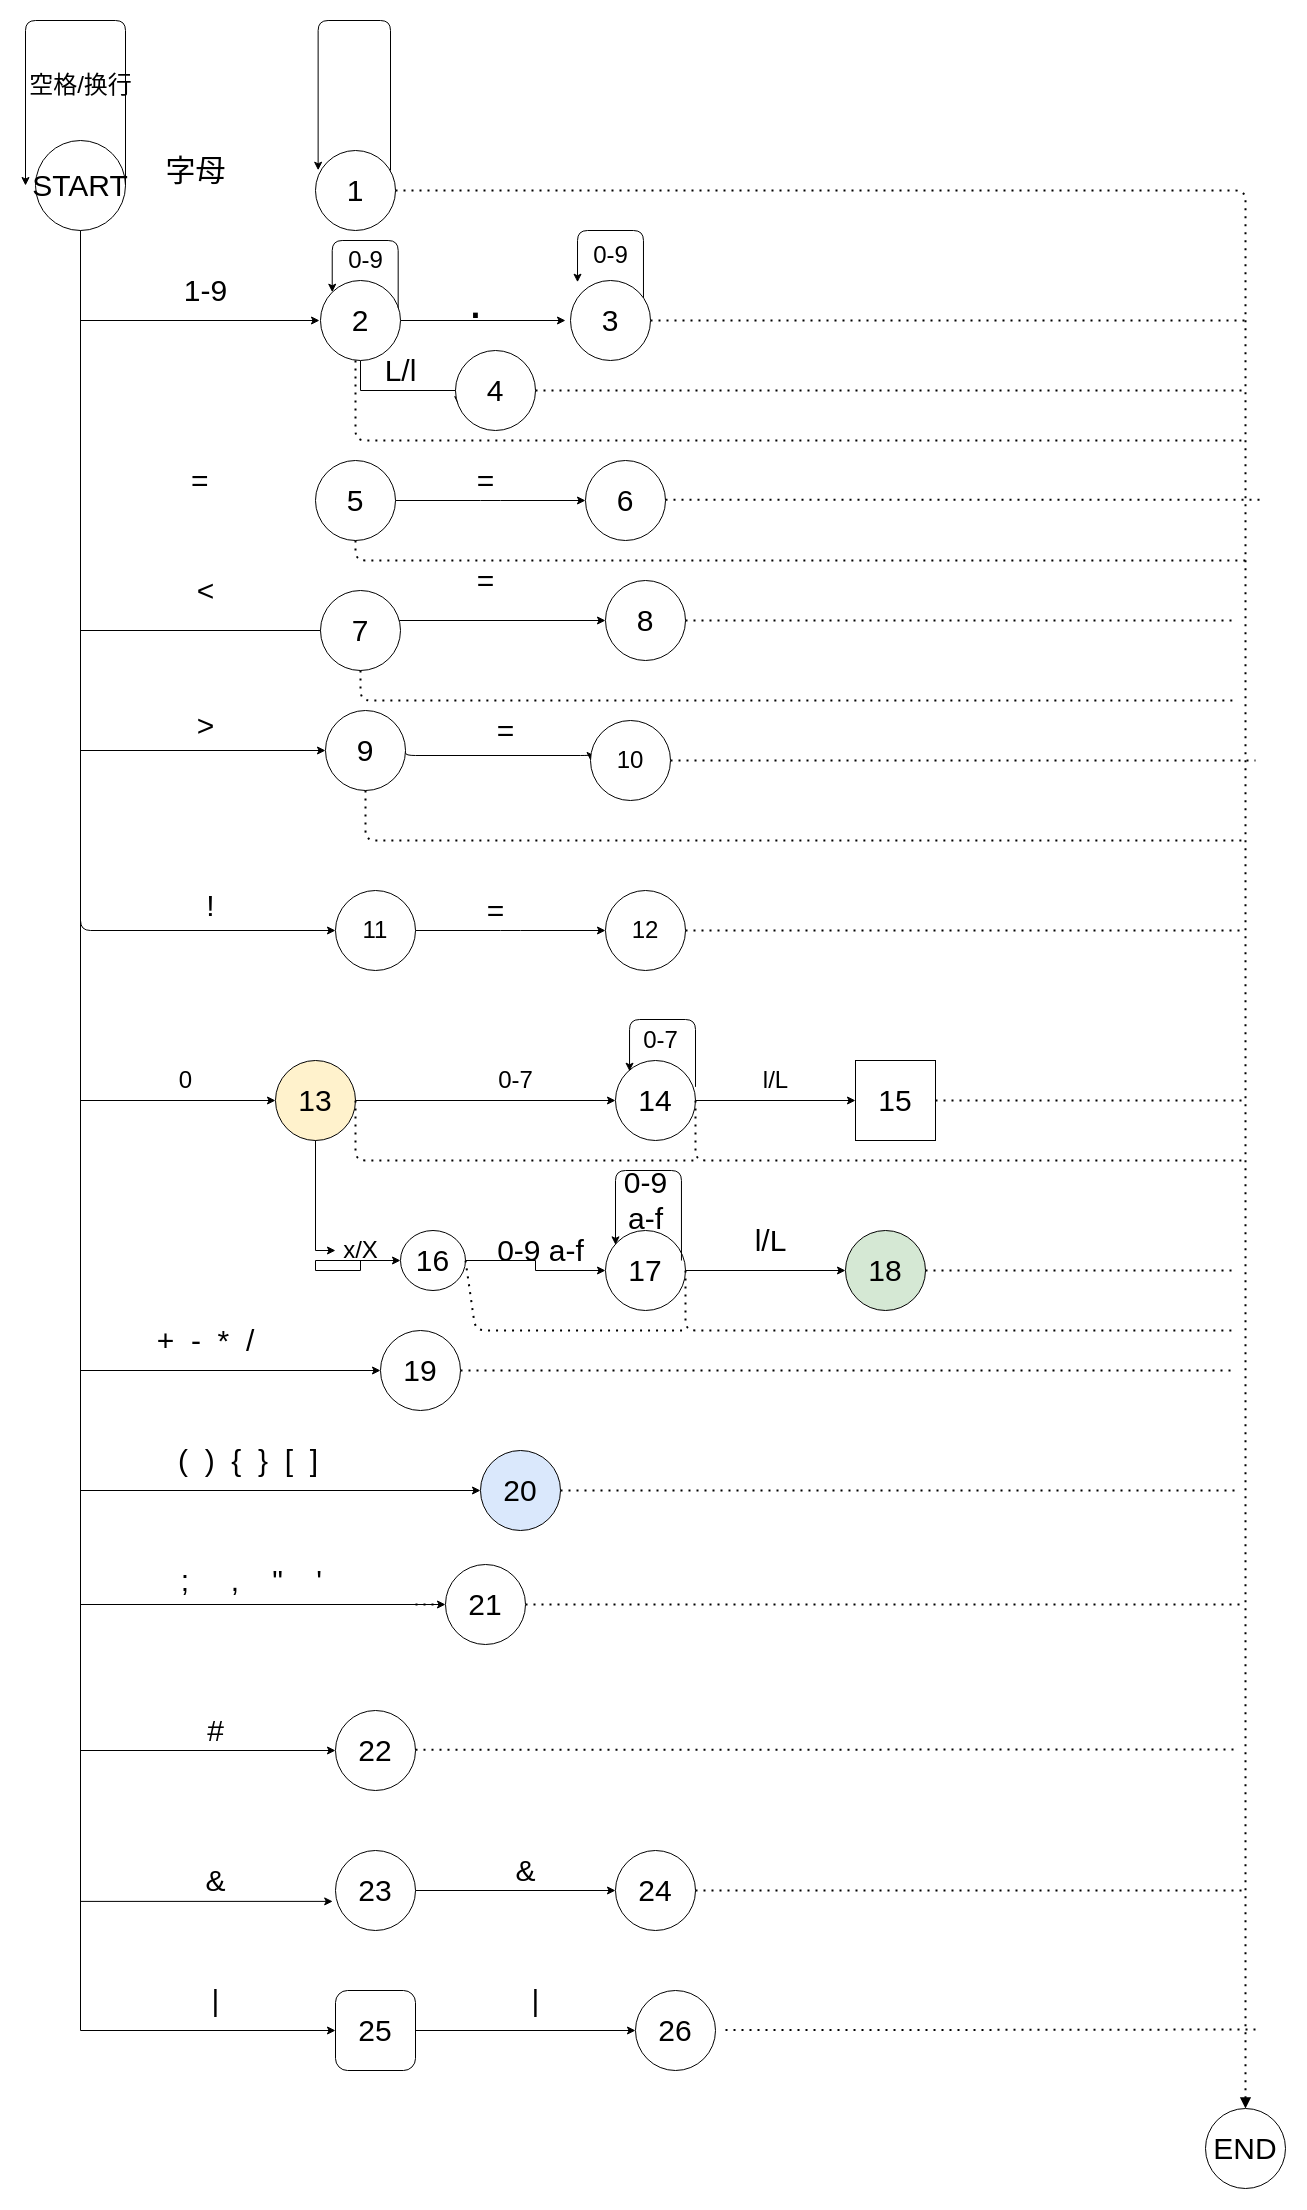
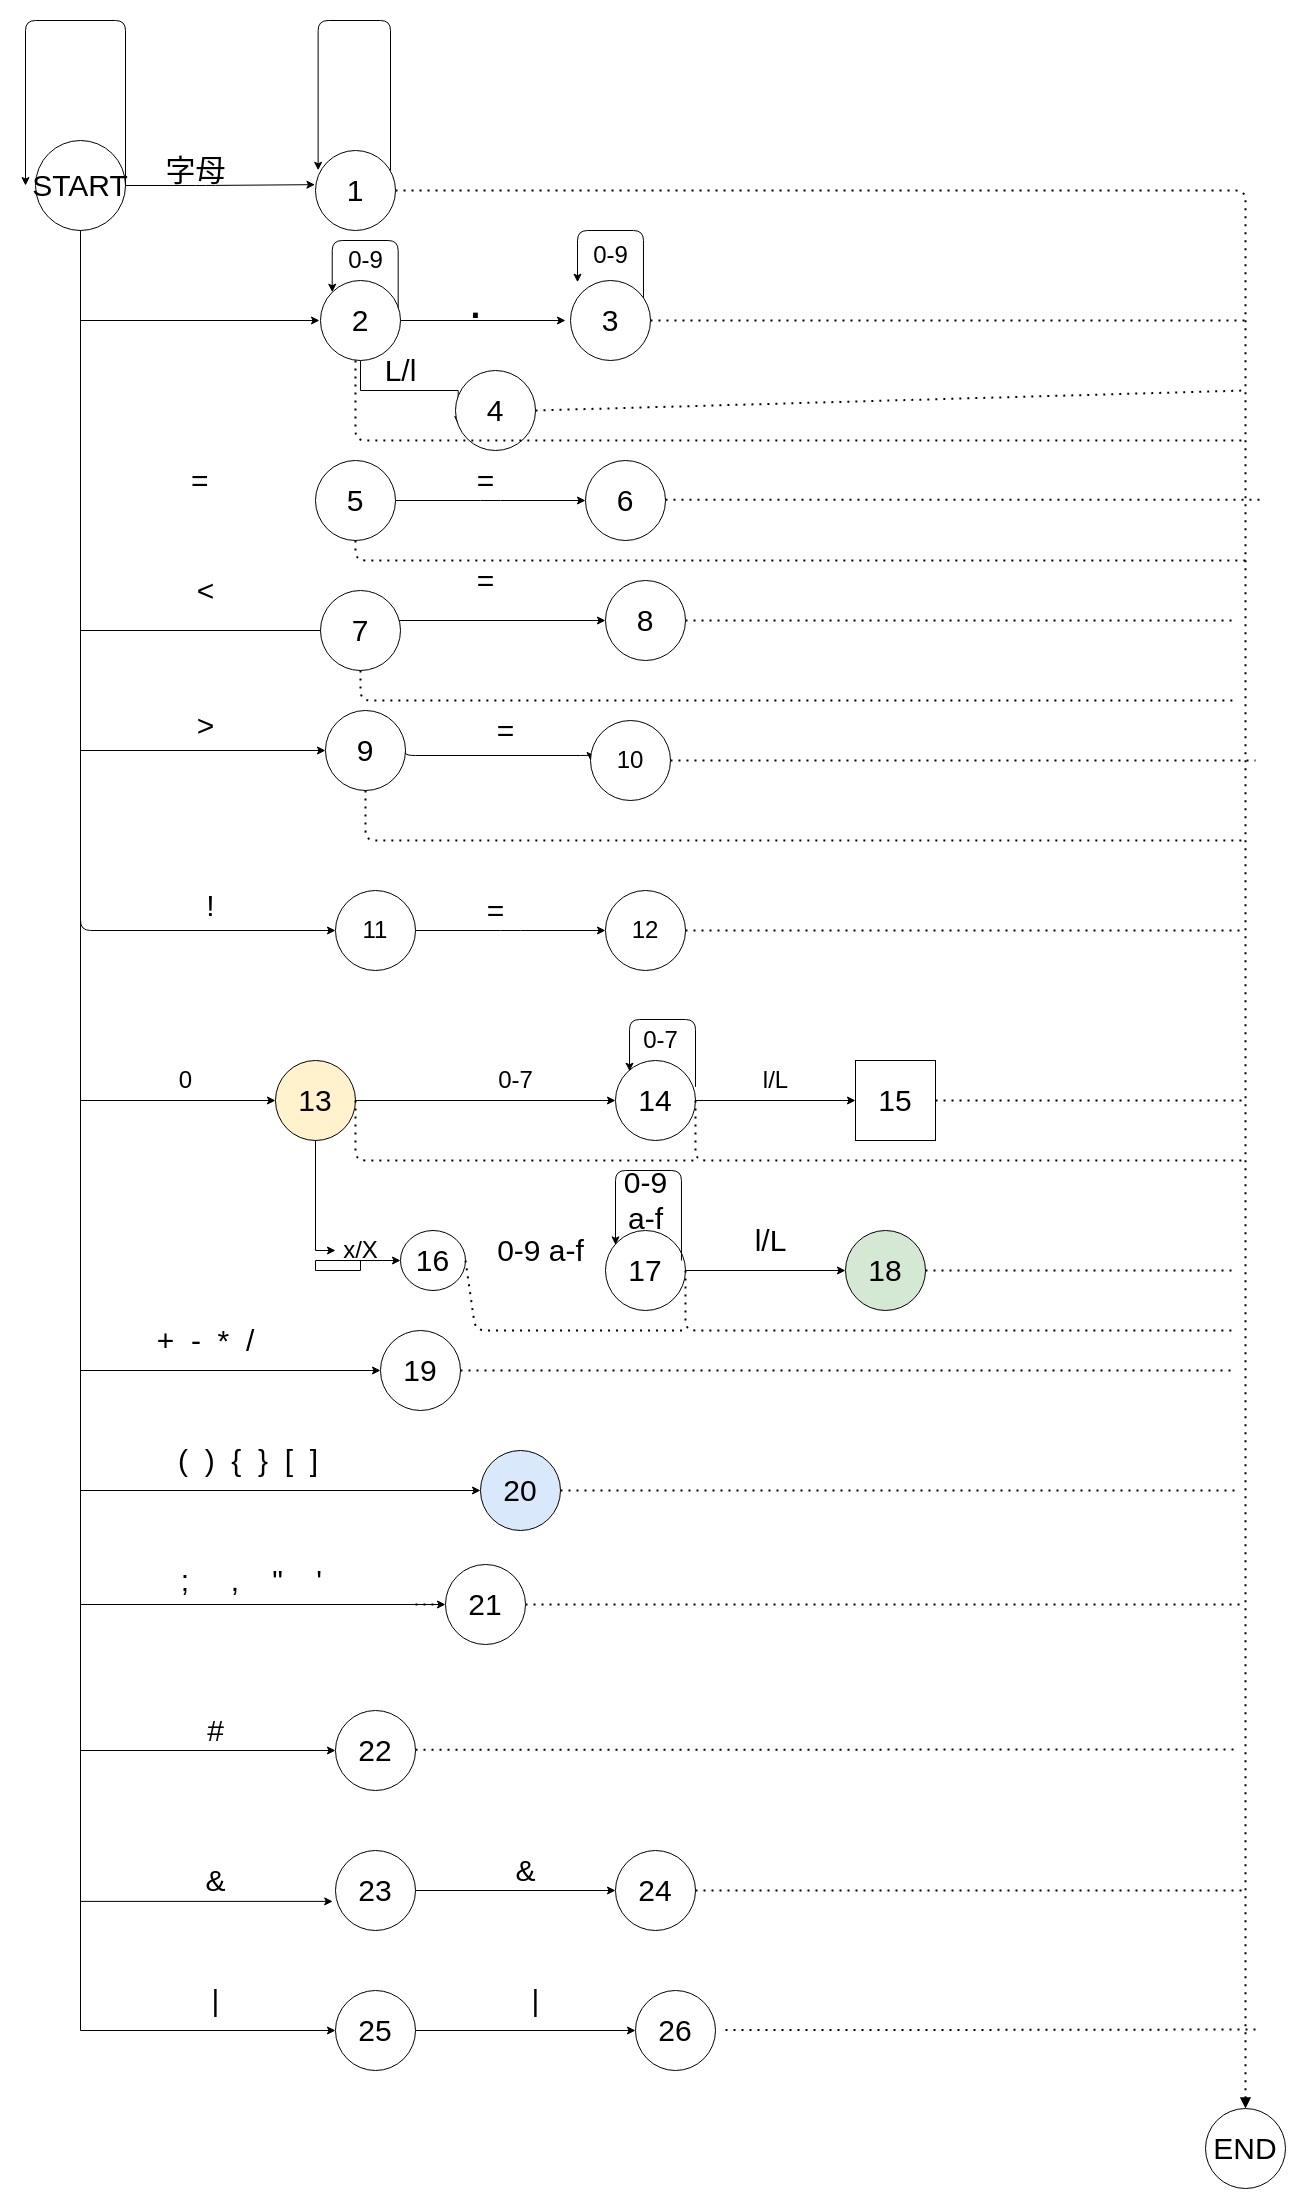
node "空格/换行": removed
edge "START" -> "1": added
node "1-9": removed
node "4": moved (496, 391) -> (496, 411)
edge "16" -> "17": removed
node "25": shape rounded rectangle -> ellipse
